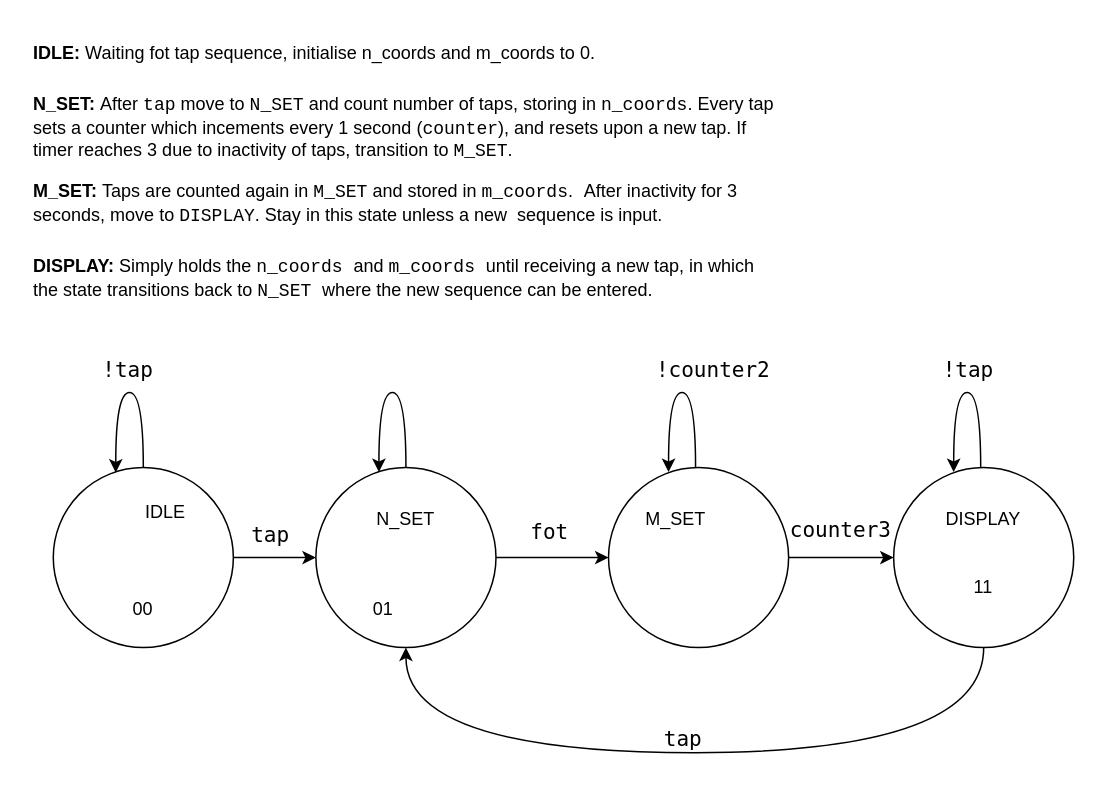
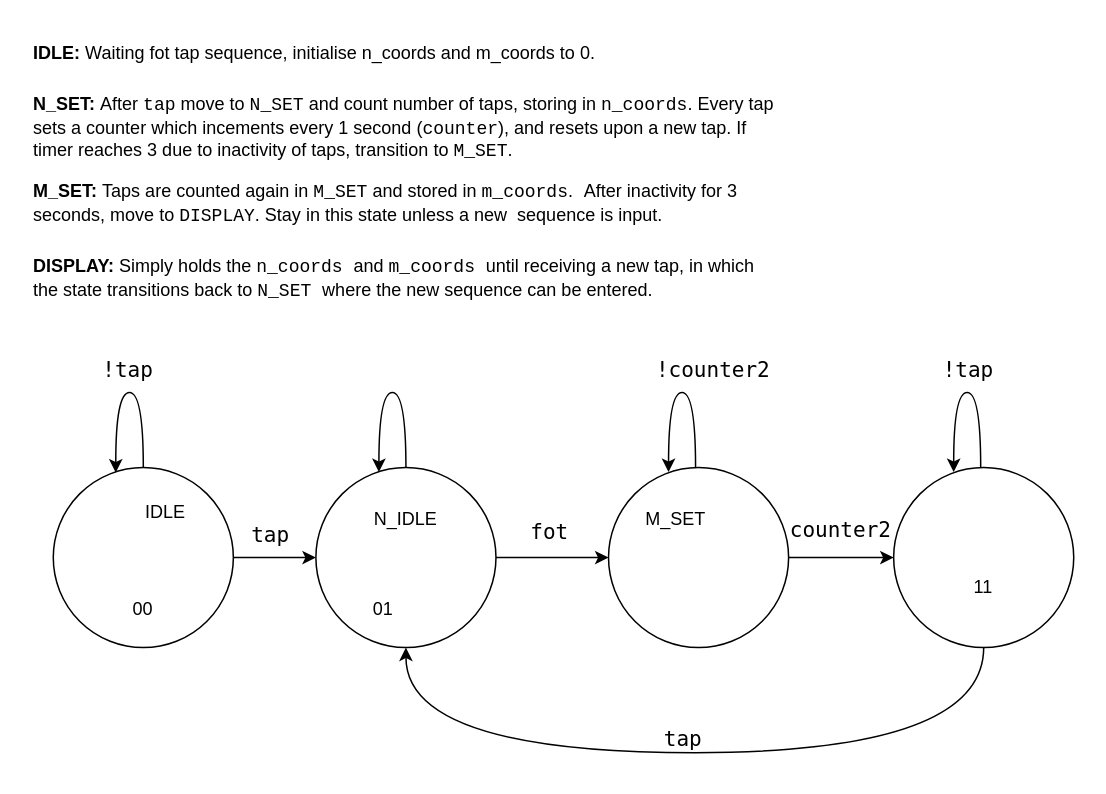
node "N_SET": label "N_SET" -> "N_IDLE"
node "DISPLAY": removed
node "counter3": label "counter3" -> "counter2"
